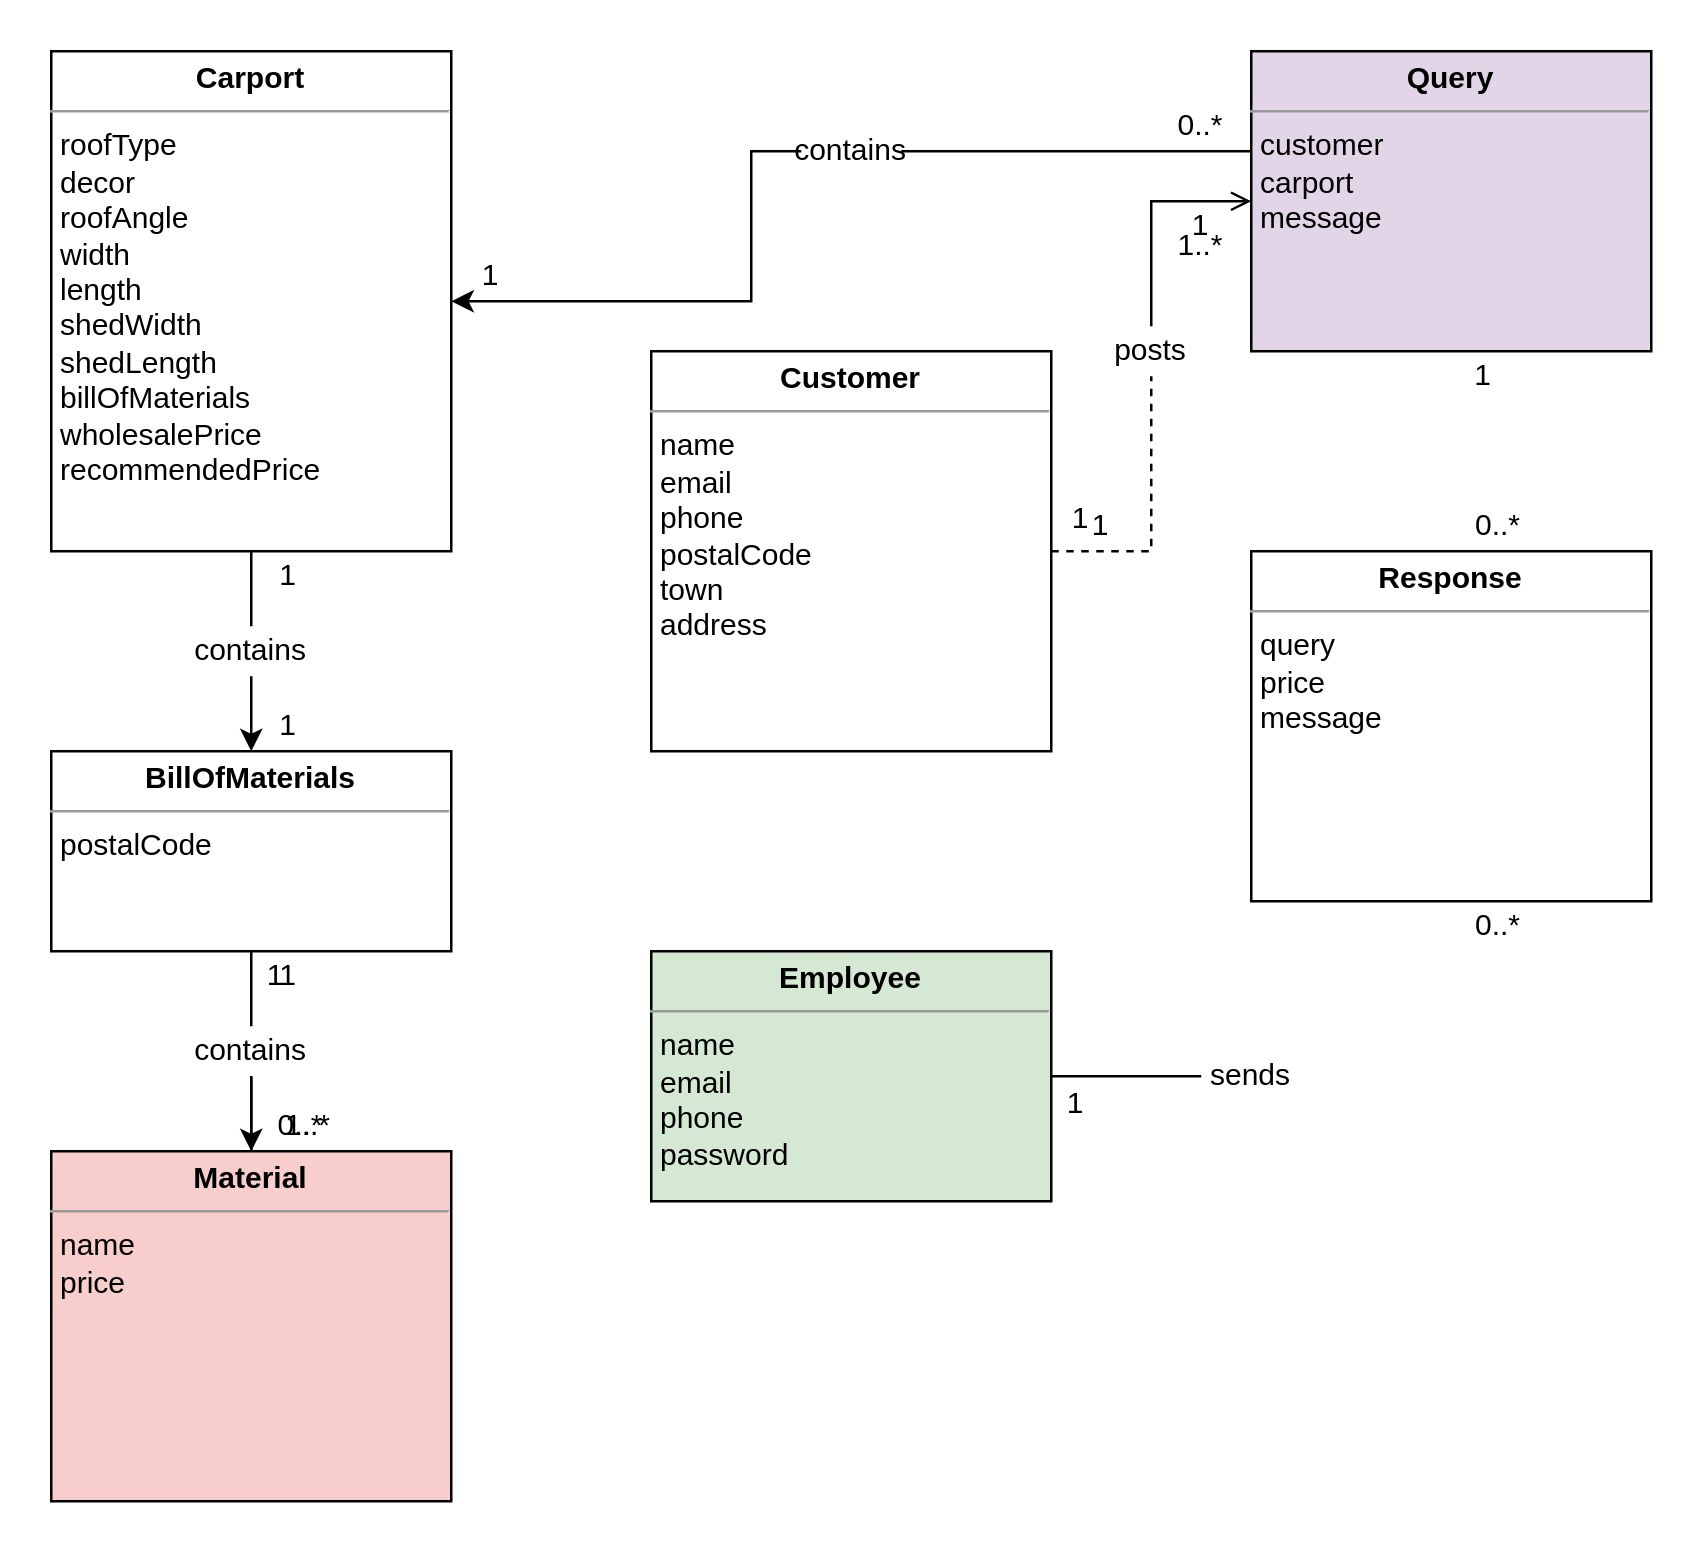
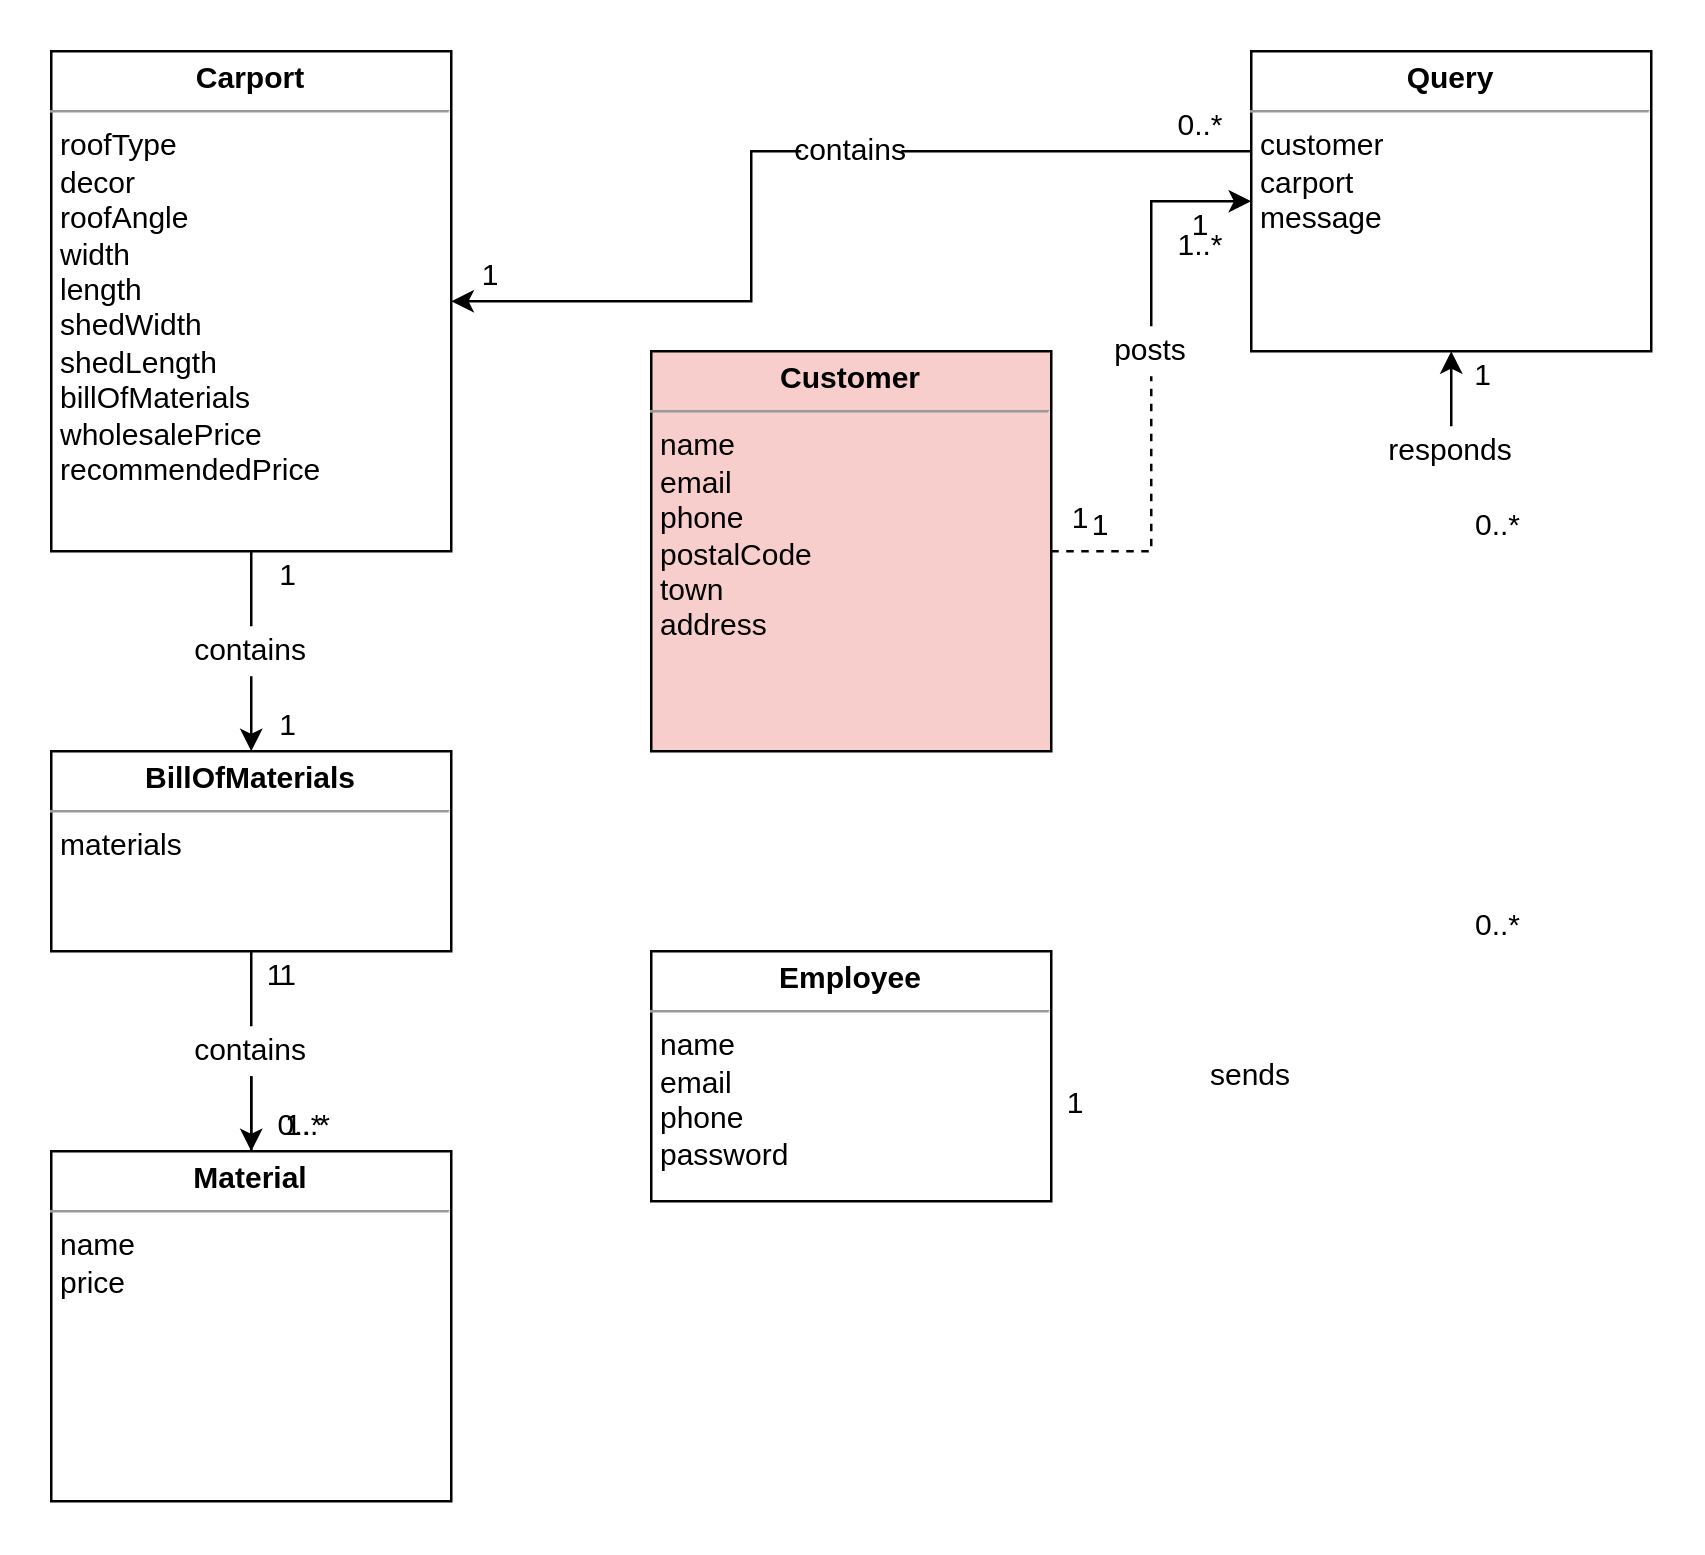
edge "posts" -> "Query customer carport message": arrowhead open -> classic
node "Query customer carport message": fillcolor #e1d5e7 -> #ffffff
edge "responds" -> "Query customer carport message": added
node "responds": added
node "Customer name email phone postalCode town address": fillcolor #ffffff -> #f8cecc
node "Response query price message": removed
node "BillOfMaterials postalCode": label "BillOfMaterials postalCode" -> "BillOfMaterials materials"
node "Employee name email phone password": fillcolor #d5e8d4 -> #ffffff
edge "Employee name email phone password" -- "sends": removed
node "Material name price": fillcolor #f8cecc -> #ffffff
